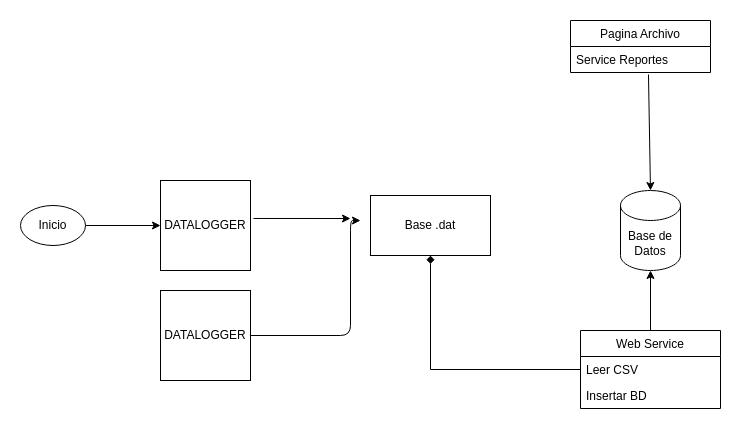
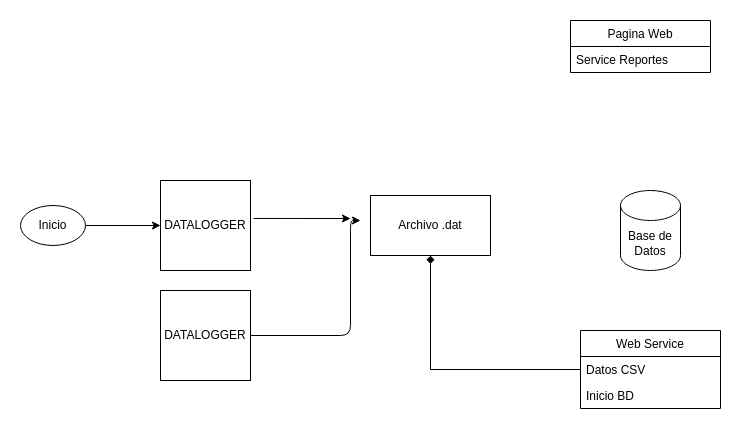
node "Pagina Archivo": label "Pagina Archivo" -> "Pagina Web"
edge "Service Reportes" -> "Base de Datos": removed
node "Base .dat": label "Base .dat" -> "Archivo .dat"
edge "Web Service" -> "Base de Datos": removed
node "Leer CSV": label "Leer CSV" -> "Datos CSV"
node "Insertar BD": label "Insertar BD" -> "Inicio BD"
